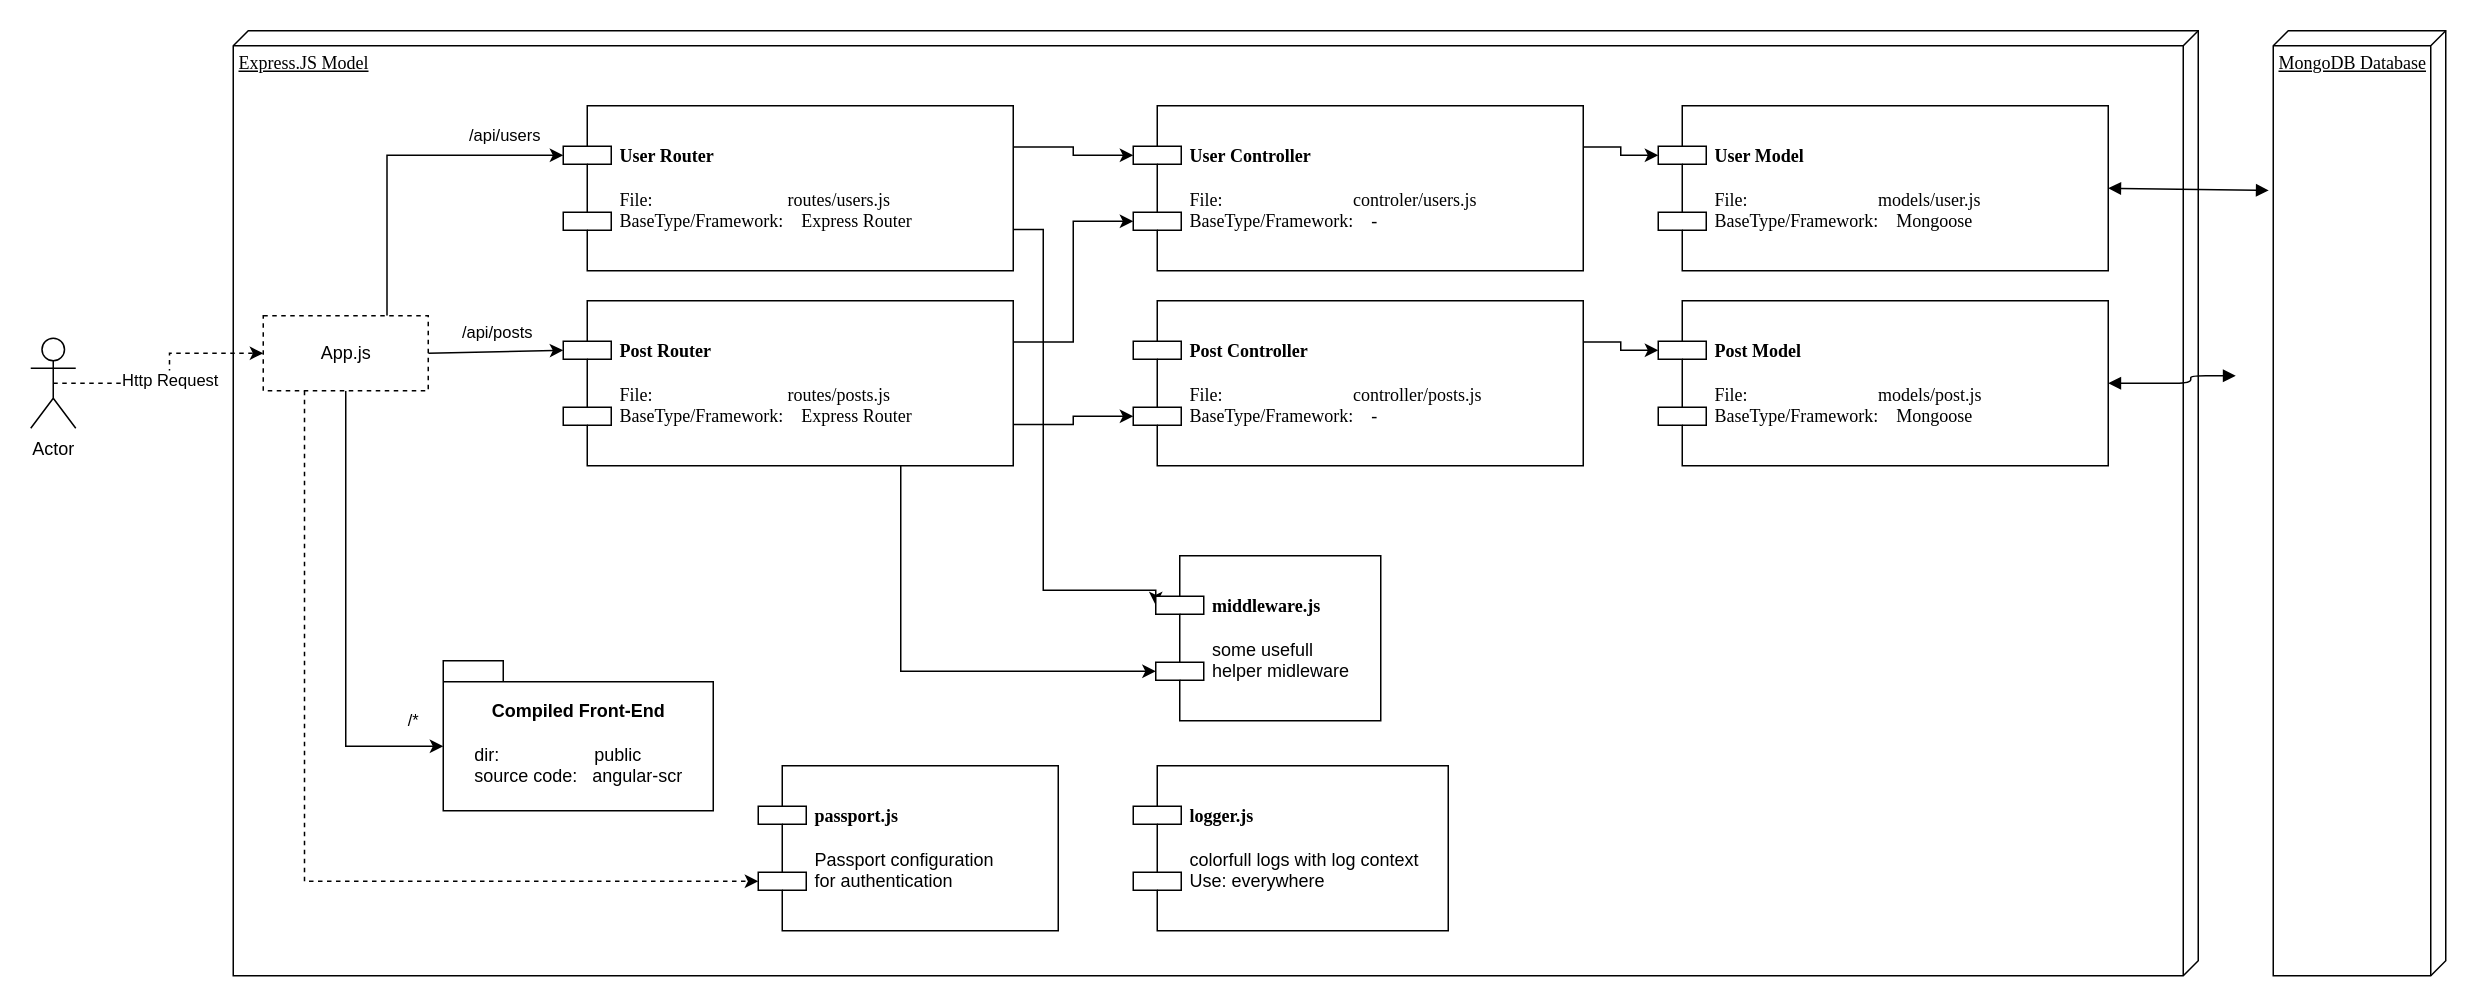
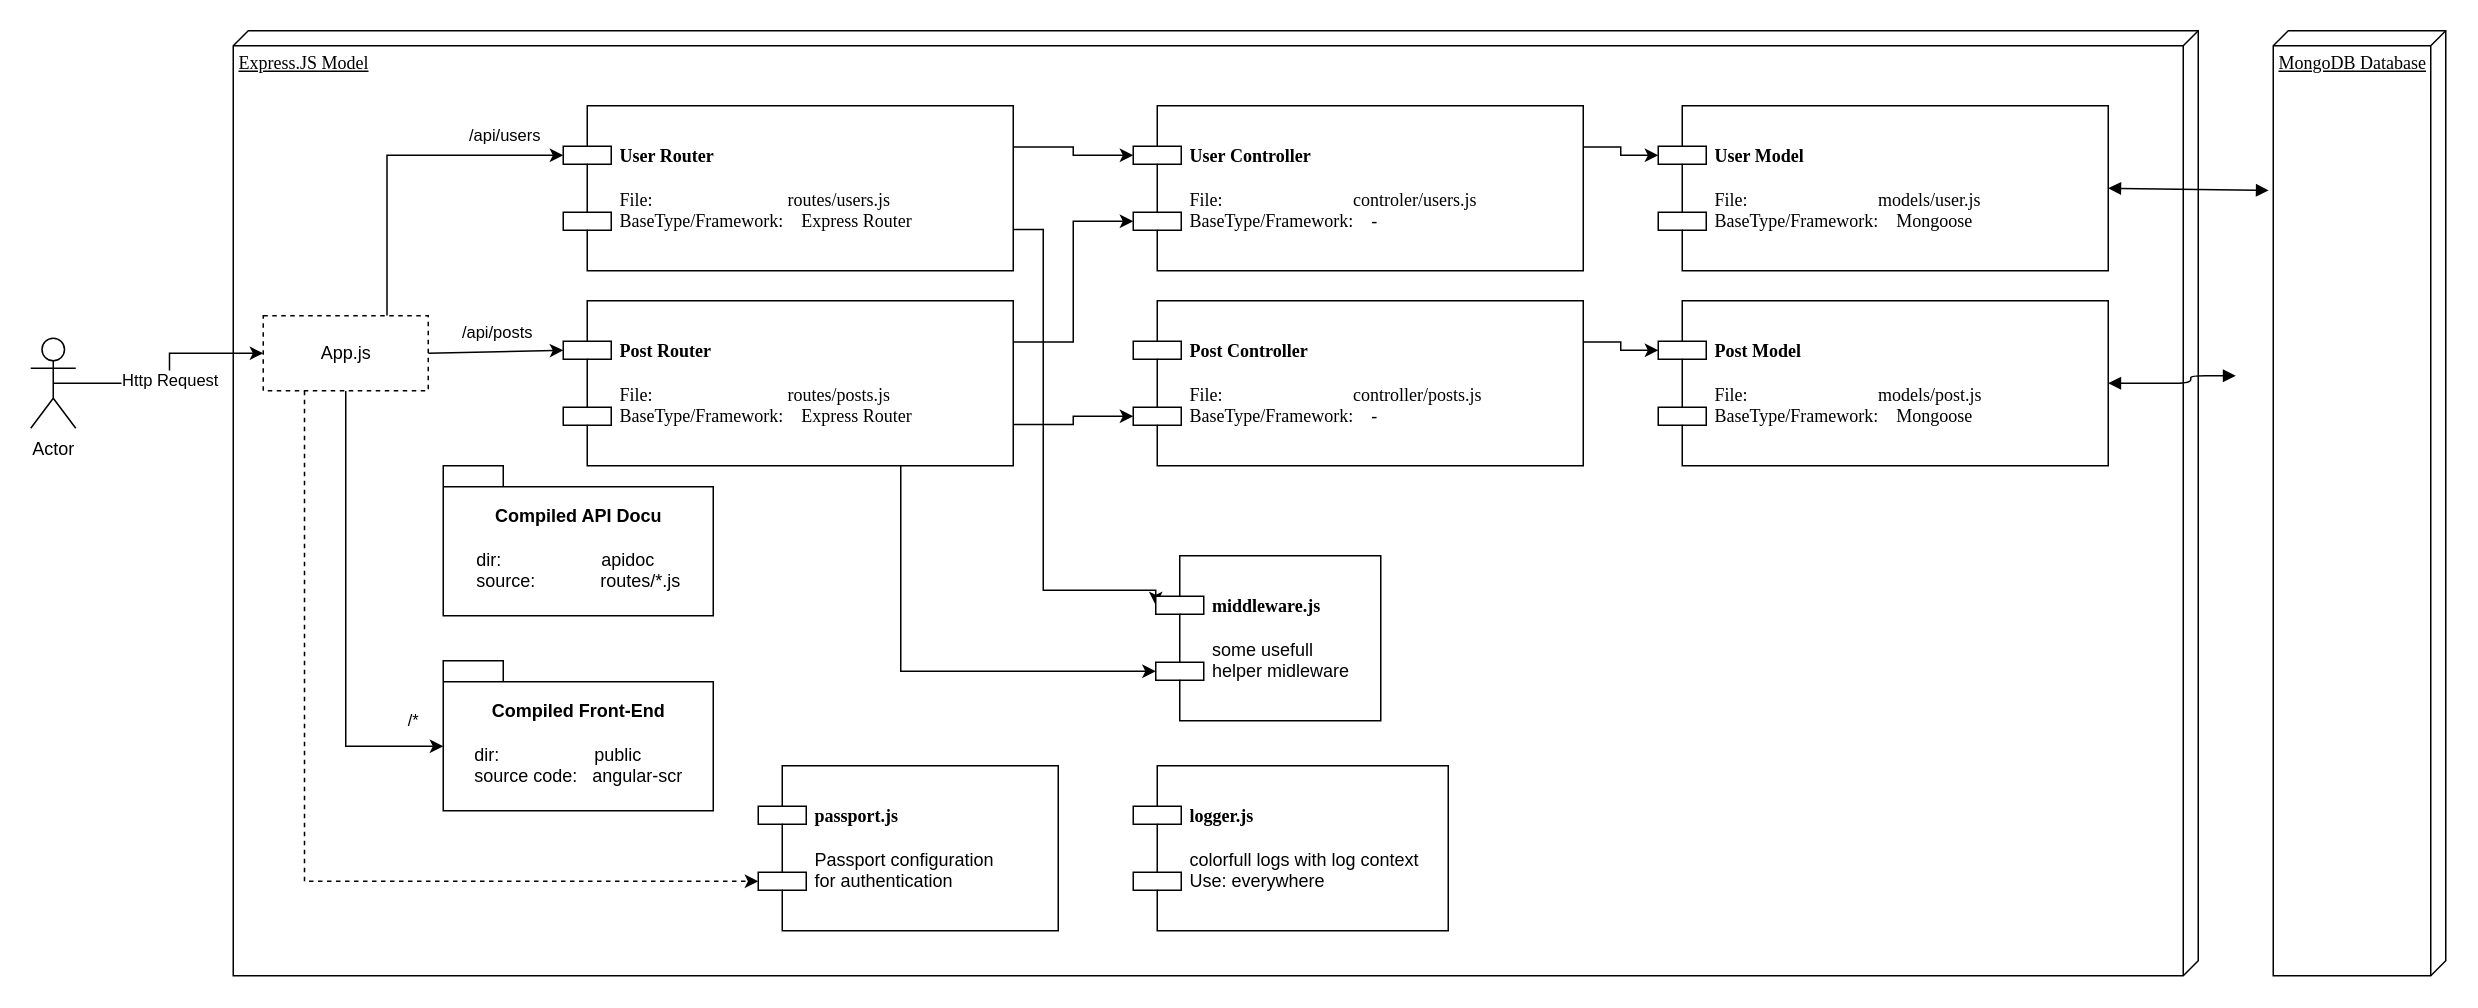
edge "Actor" -> "App.js": style dashed -> solid
node "Compiled API Docu dir: apidoc source: routes/*.js": added
